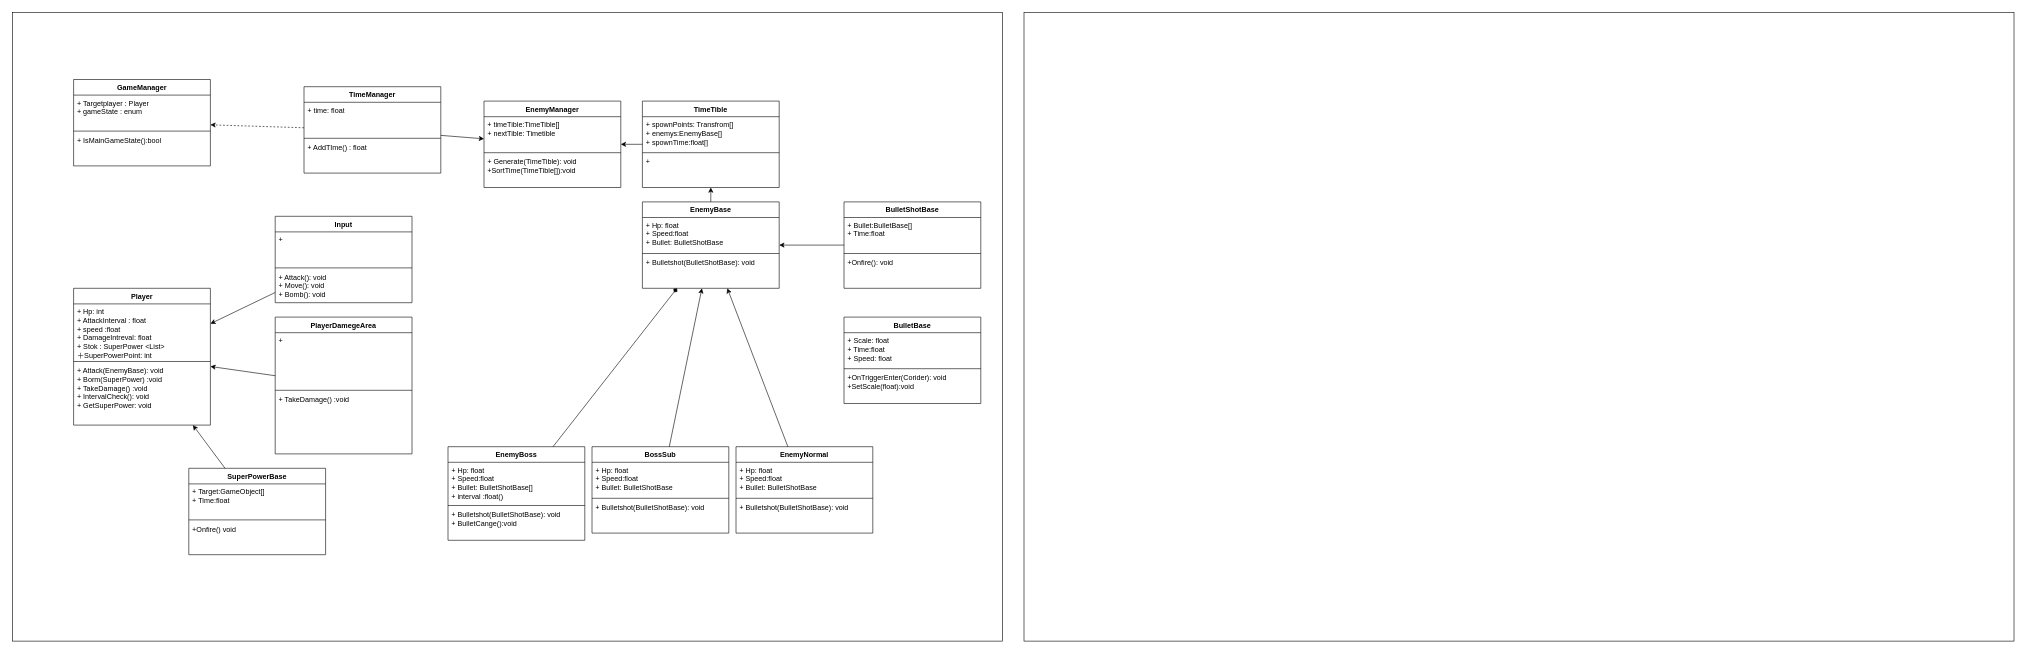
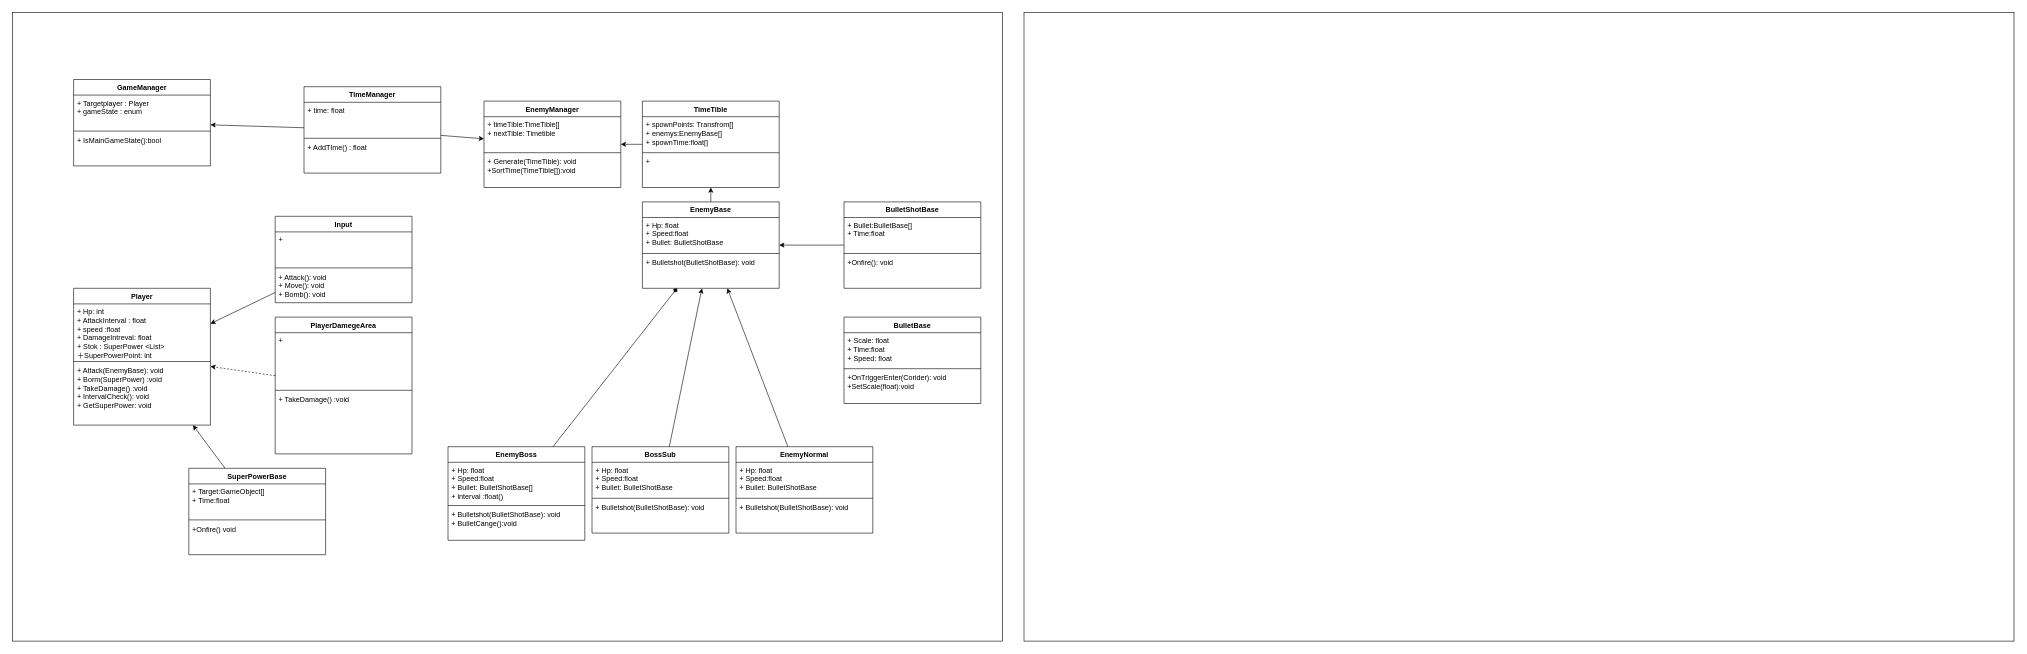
edge "TimeManager" -> "GameManager": style dashed -> solid
edge "PlayerDamegeArea" -> "Player": style solid -> dashed
